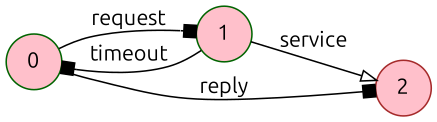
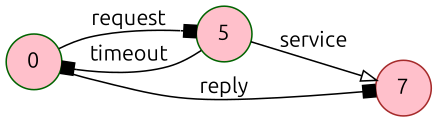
node "1": label "1" -> "5"
node "2": label "2" -> "7"
